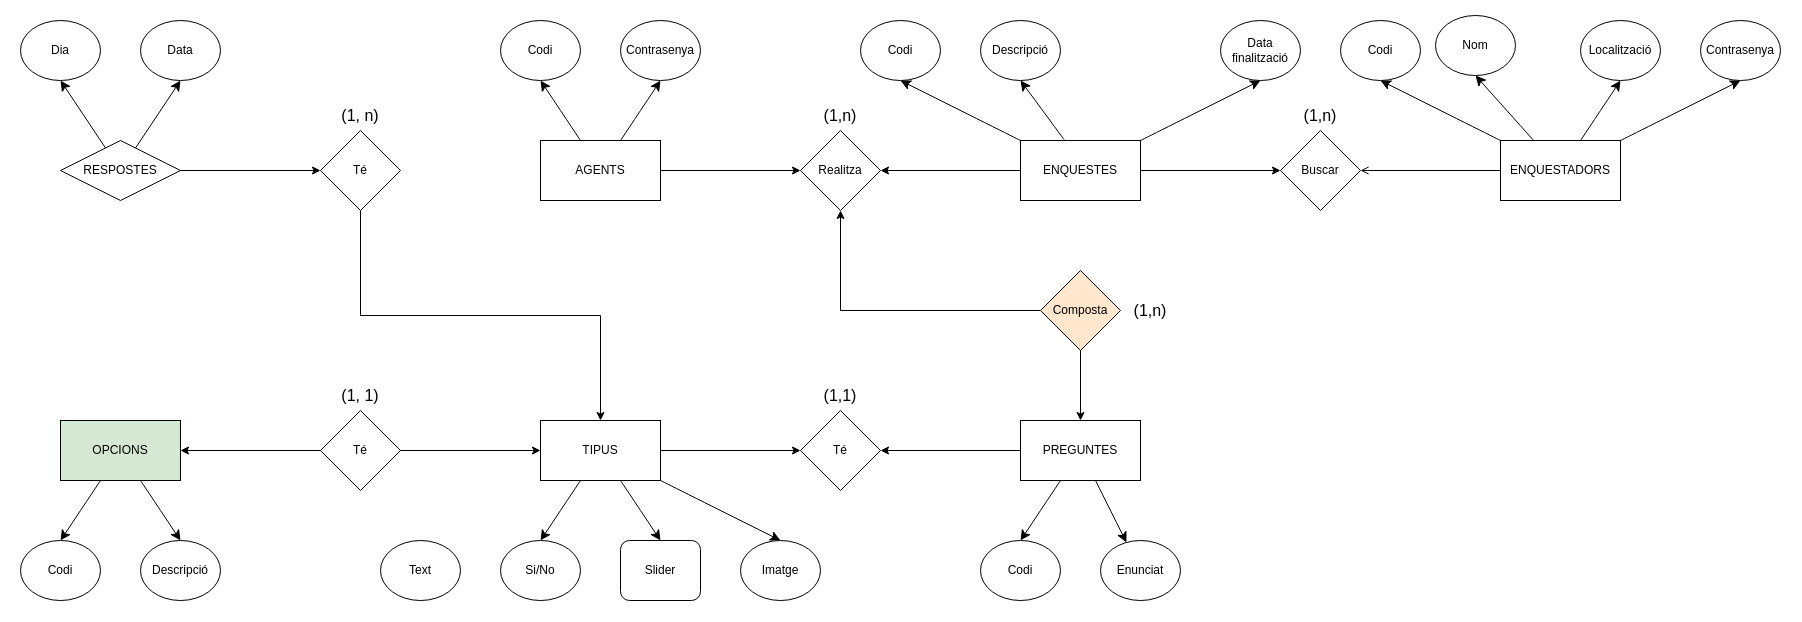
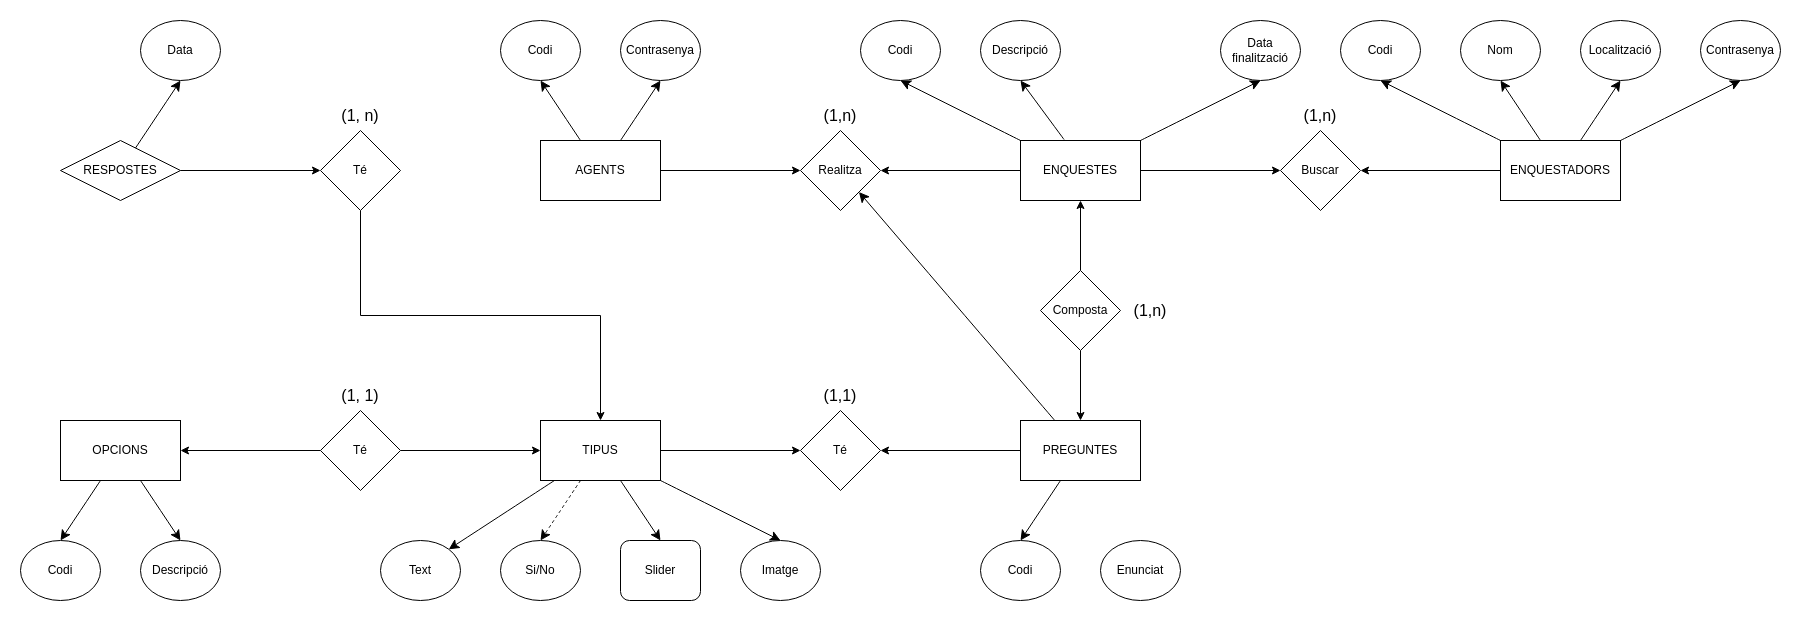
node "Nom": moved (1476, 46) -> (1501, 51)
node "Dia": removed
edge "RESPOSTES" -> "Dia": removed
edge "ENQUESTADORS" -> "Buscar": arrowhead open -> classic
edge "Composta" -> "Realitza": now "Composta" -> "ENQUESTES"
node "Composta": fillcolor #ffe6cc -> #ffffff
node "OPCIONS": fillcolor #d5e8d4 -> #ffffff
edge "TIPUS" -> "Si/No": style solid -> dashed
edge "PREGUNTES" -> "Enunciat": now "PREGUNTES" -> "Realitza"
edge "TIPUS" -> "Text": added
